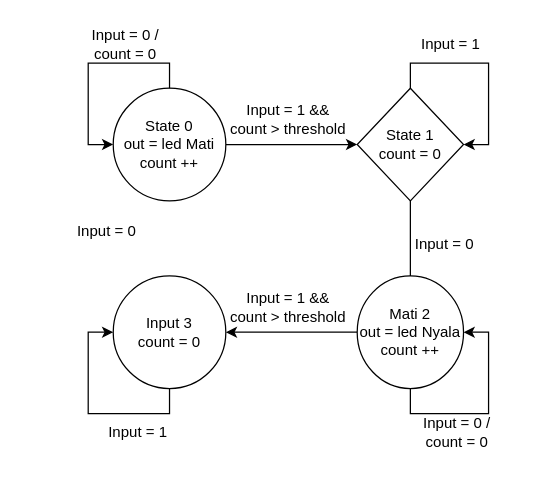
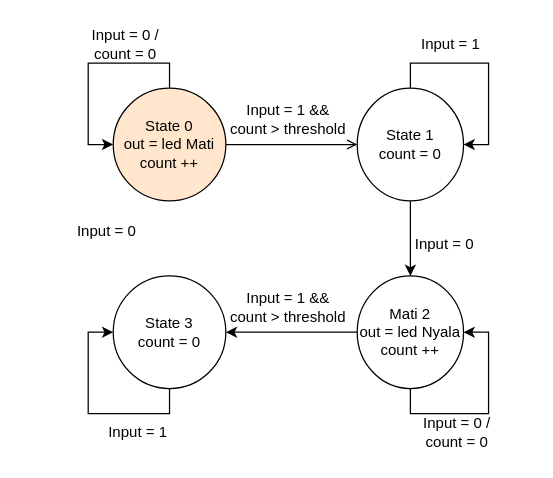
node "State 0 out = led Mati count ++": fillcolor #ffffff -> #ffe6cc
edge "State 0 out = led Mati count ++" -> "State 1 count = 0": arrowhead classic -> open
node "State 1 count = 0": shape diamond -> ellipse
edge "State 1 count = 0" -- "Mati 2 out = led Nyala count ++": arrowhead none -> classic
node "Input 3 count = 0": label "Input 3 count = 0" -> "State 3 count = 0"
